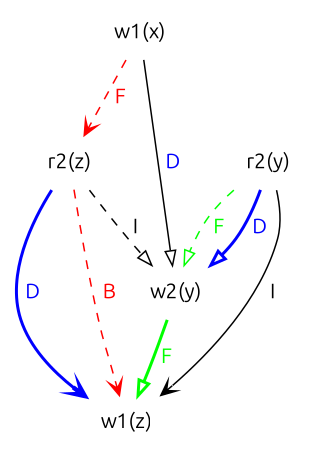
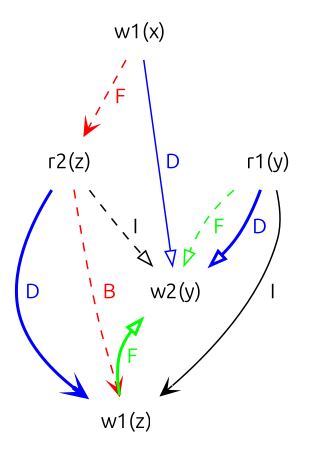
edge "w1(x)" -> "w2(y)": color black -> blue
node "r2(y)": label "r2(y)" -> "r1(y)"
edge "w2(y)" -> "w1(z)": reversed
